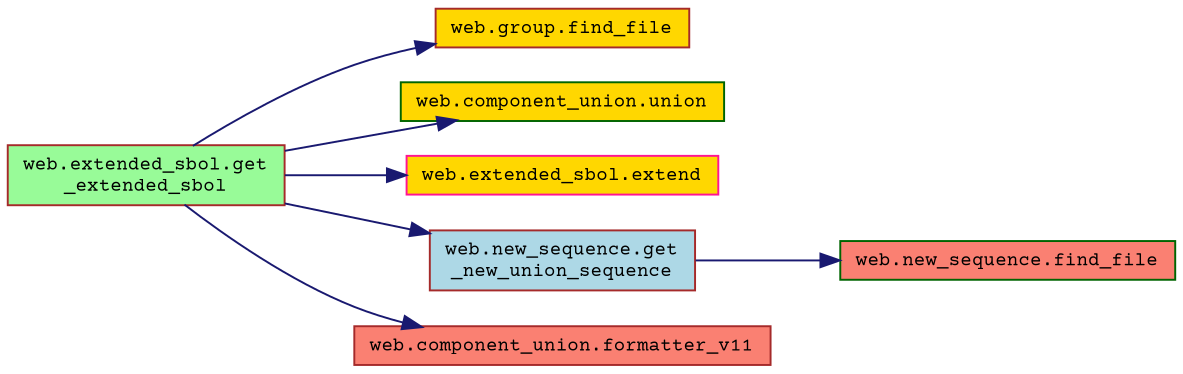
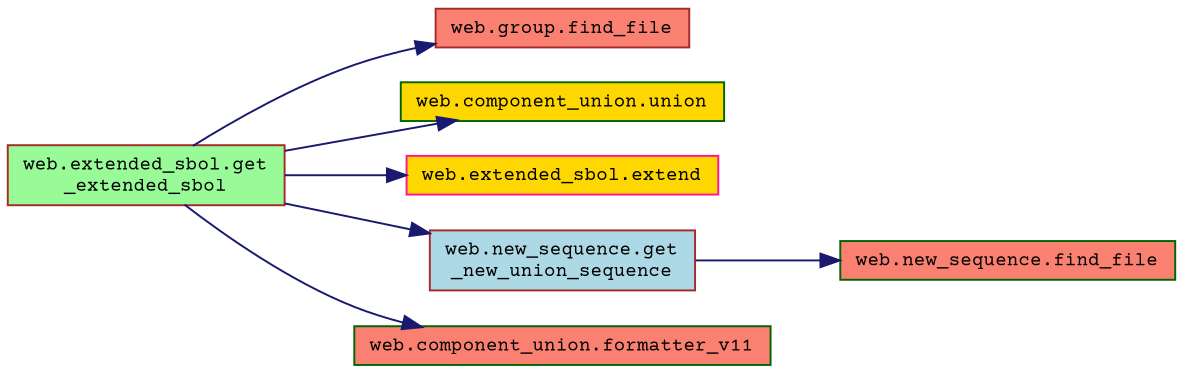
node "web.group.find_file": fillcolor gold -> salmon
node "web.component_union.formatter_v11": color brown -> darkgreen
